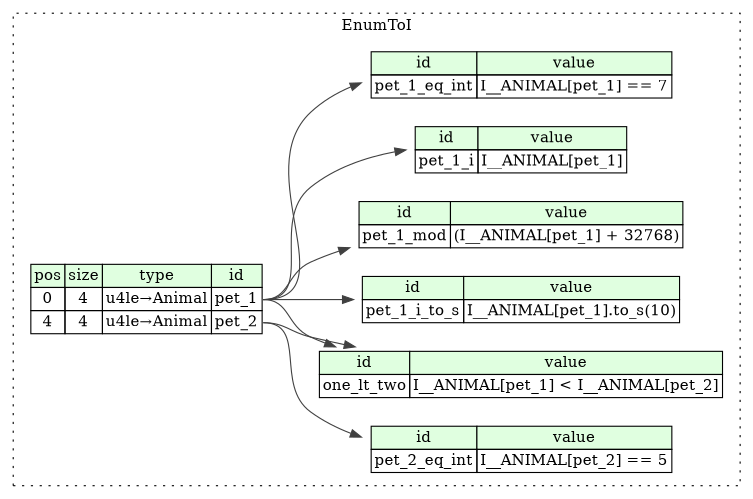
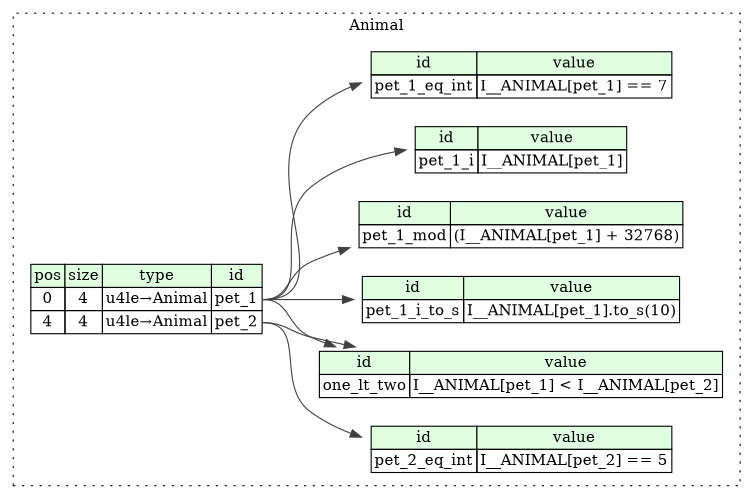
cluster "EnumToI": label "EnumToI" -> "Animal"
